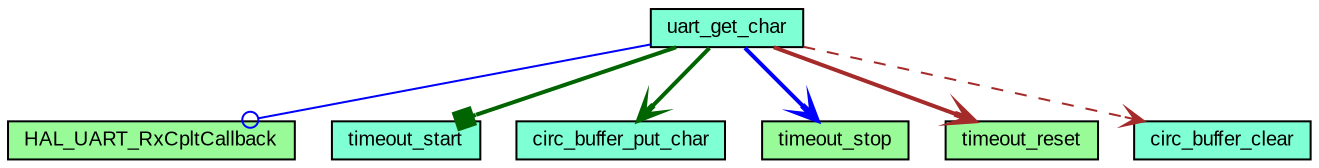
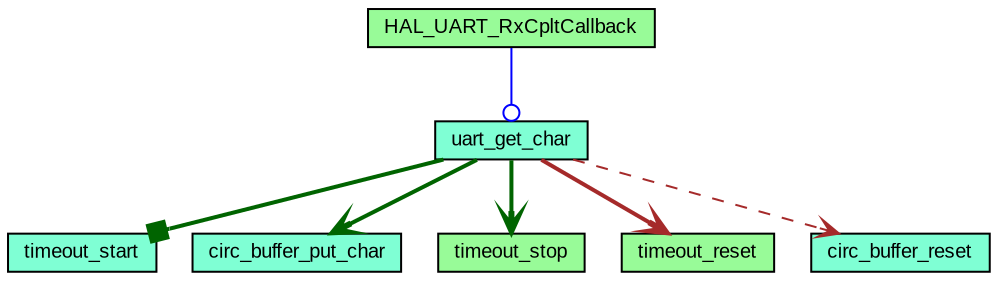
edge "uart_get_char" -> "timeout_stop": color blue -> darkgreen
edge "uart_get_char" -> "HAL_UART_RxCpltCallback": reversed
node "circ_buffer_clear": label "circ_buffer_clear" -> "circ_buffer_reset"
